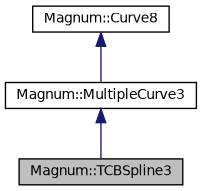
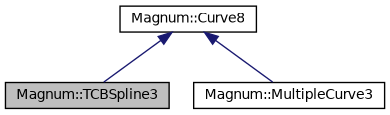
edge "Magnum::TCBSpline3" -> "Magnum::MultipleCurve3": now "Magnum::TCBSpline3" -> "Magnum::Curve8"
